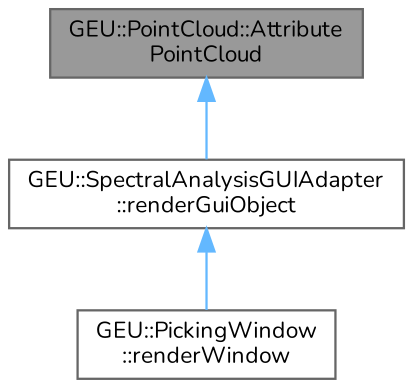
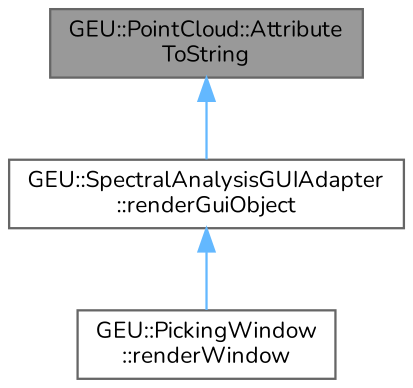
node "GEU::PointCloud::Attribute PointCloud": label "GEU::PointCloud::Attribute PointCloud" -> "GEU::PointCloud::Attribute ToString"
